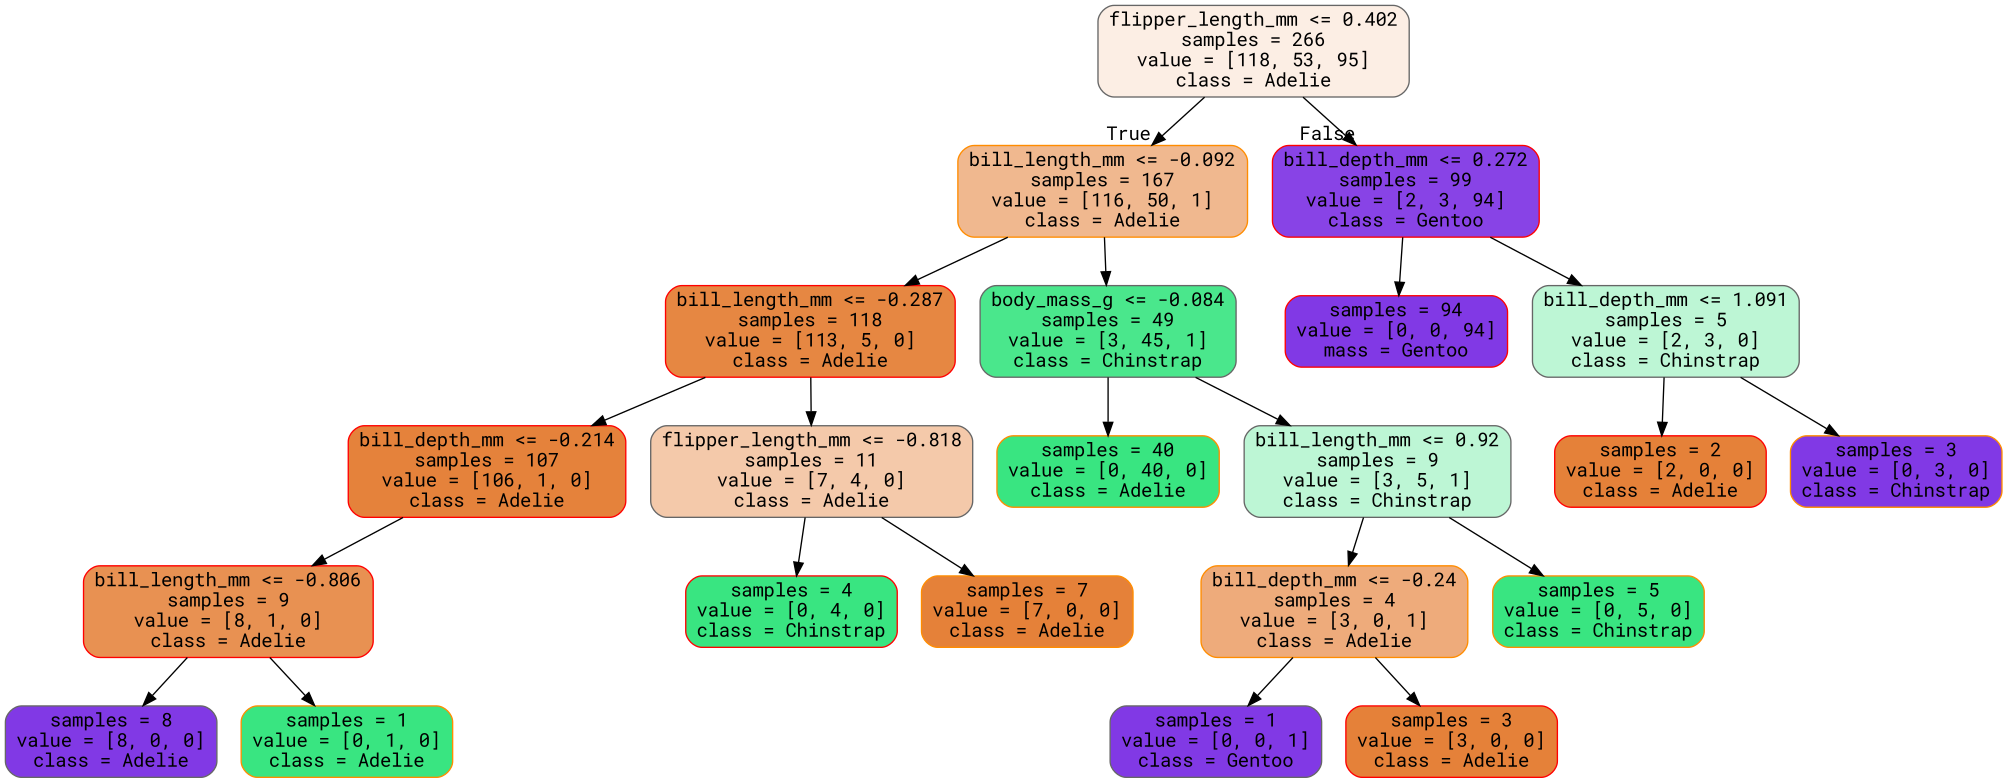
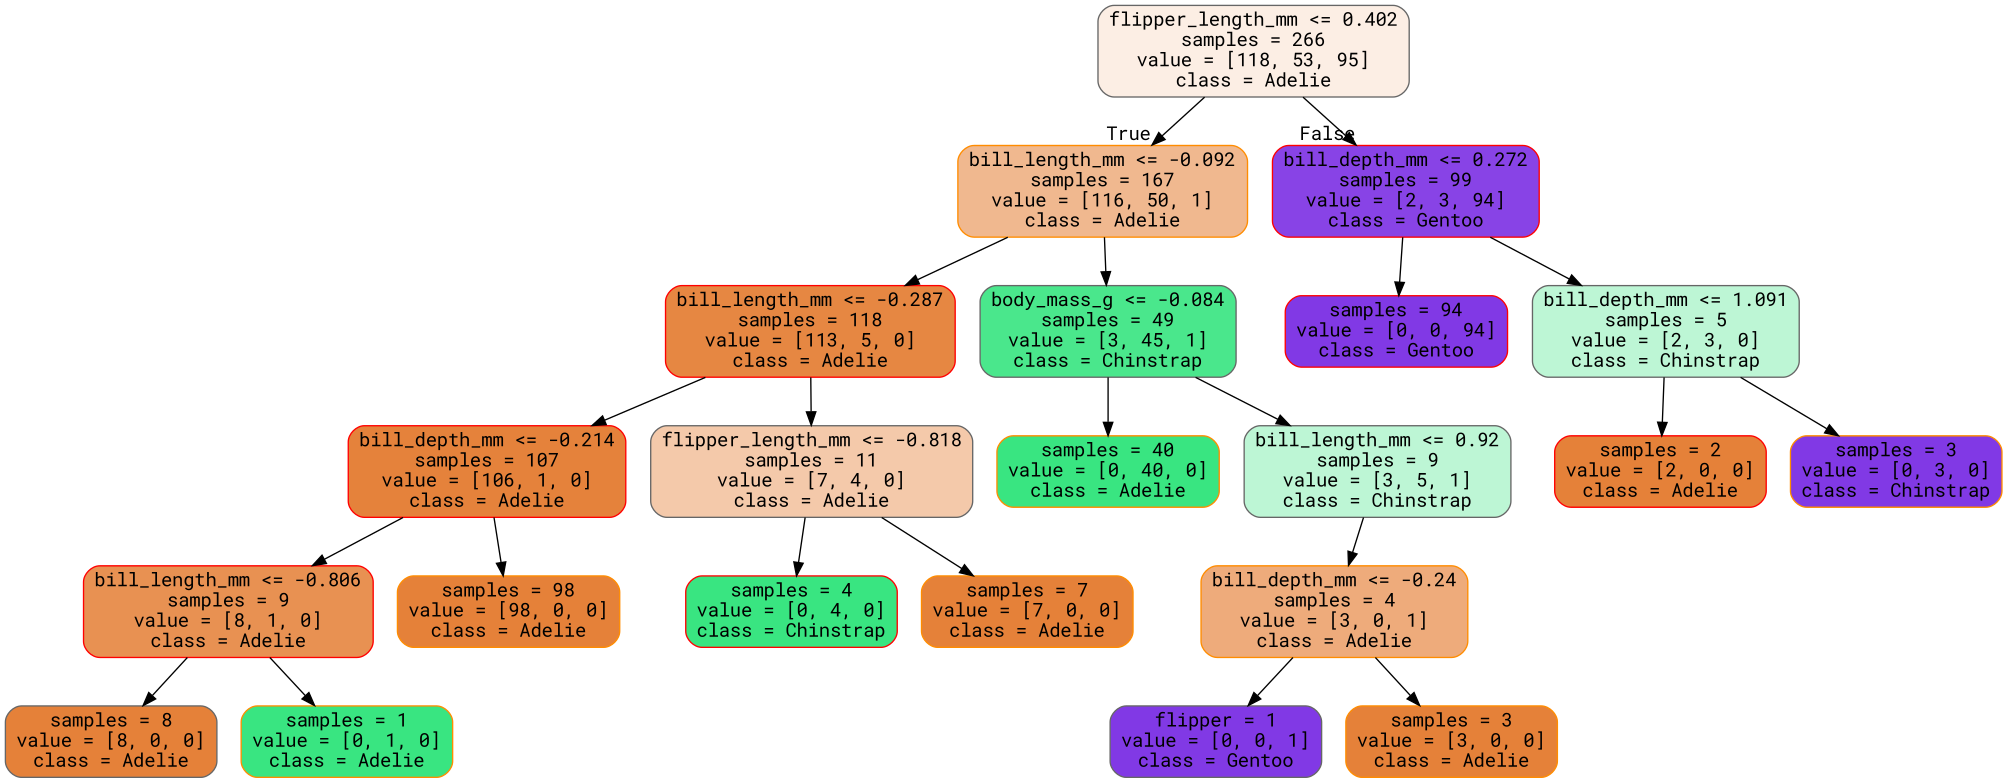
node "samples = 94 value = [0, 0, 94] mass = Gentoo": label "samples = 94 value = [0, 0, 94] mass = Gentoo" -> "samples = 94 value = [0, 0, 94] class = Gentoo"
node "samples = 98 value = [98, 0, 0] class = Adelie": added
node "samples = 5 value = [0, 5, 0] class = Chinstrap": removed
node "samples = 8 value = [8, 0, 0] class = Adelie": fillcolor #8139e5 -> #e58139
node "samples = 1 value = [0, 0, 1] class = Gentoo": label "samples = 1 value = [0, 0, 1] class = Gentoo" -> "flipper = 1 value = [0, 0, 1] class = Gentoo"
node "samples = 3 value = [3, 0, 0] class = Adelie": color red -> darkorange
